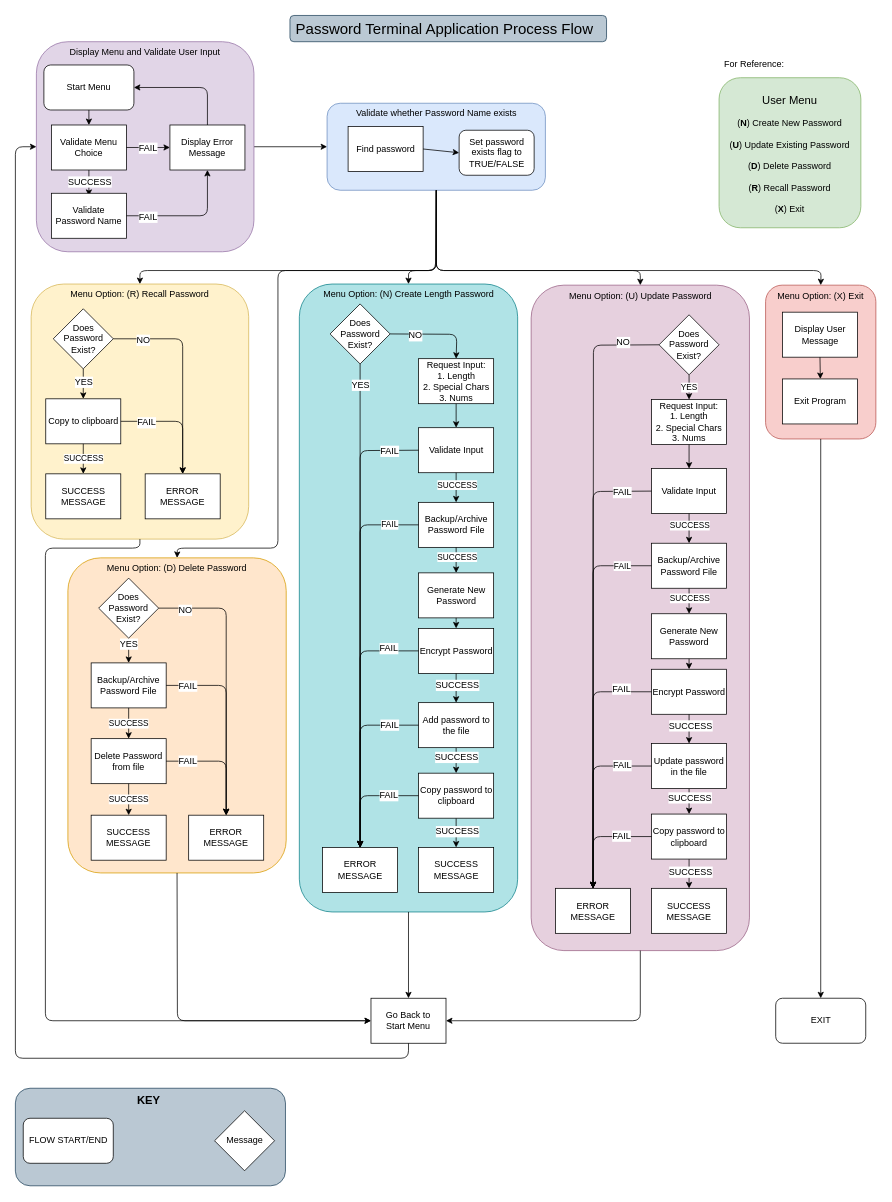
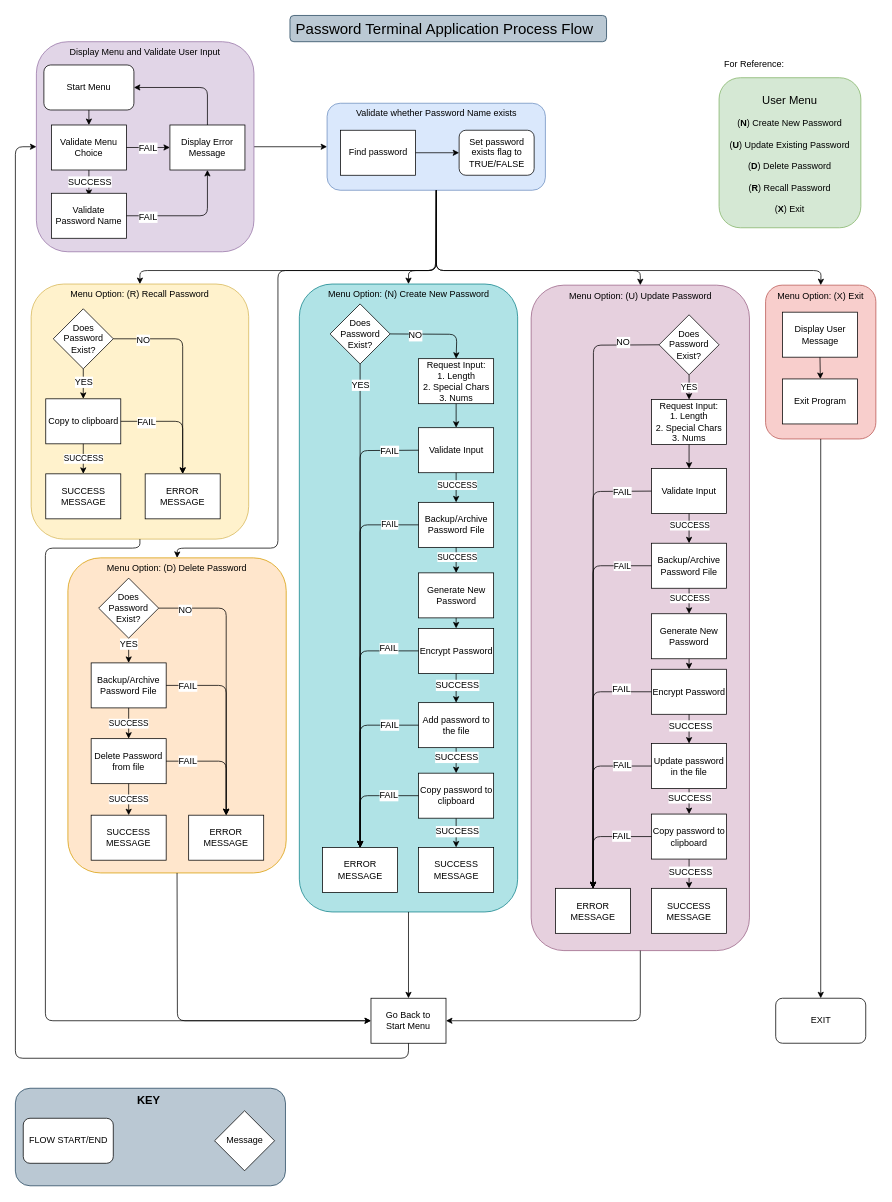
node "Find password": moved (386, 149) -> (378, 153)
node "Menu Option: (N) Create Length Password": label "Menu Option: (N) Create Length Password" -> "Menu Option: (N) Create New Password"
